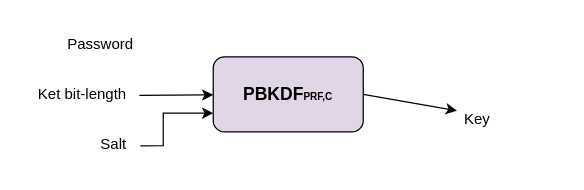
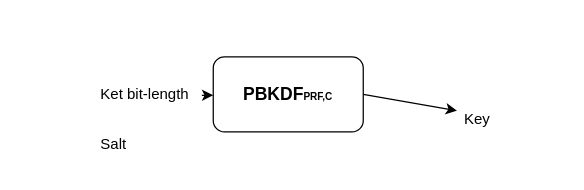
node "Password": removed
node "Ket bit-length": moved (82, 94) -> (144, 94)
node "PBKDFPRF,C": fillcolor #e1d5e7 -> #ffffff
edge "Salt" -> "PBKDFPRF,C": removed
